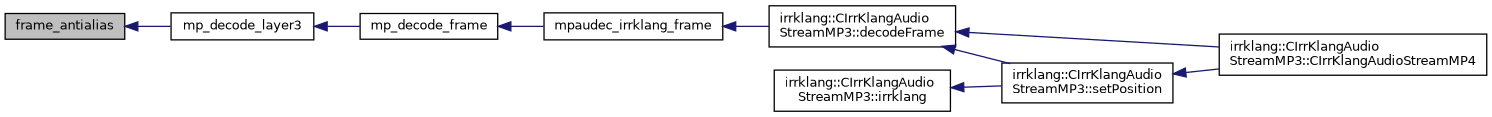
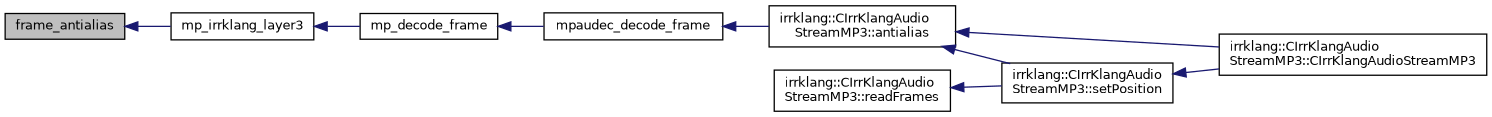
node "mp_decode_layer3": label "mp_decode_layer3" -> "mp_irrklang_layer3"
node "mpaudec_irrklang_frame": label "mpaudec_irrklang_frame" -> "mpaudec_decode_frame"
node "irrklang::CIrrKlangAudio StreamMP3::decodeFrame": label "irrklang::CIrrKlangAudio StreamMP3::decodeFrame" -> "irrklang::CIrrKlangAudio StreamMP3::antialias"
node "irrklang::CIrrKlangAudio StreamMP3::CIrrKlangAudioStreamMP4": label "irrklang::CIrrKlangAudio StreamMP3::CIrrKlangAudioStreamMP4" -> "irrklang::CIrrKlangAudio StreamMP3::CIrrKlangAudioStreamMP3"
node "irrklang::CIrrKlangAudio StreamMP3::irrklang": label "irrklang::CIrrKlangAudio StreamMP3::irrklang" -> "irrklang::CIrrKlangAudio StreamMP3::readFrames"
